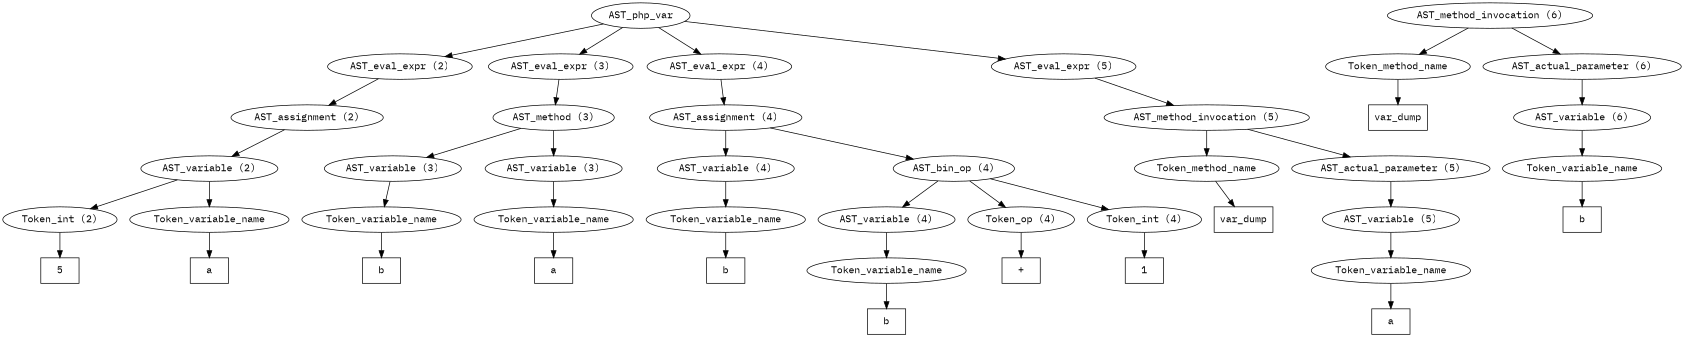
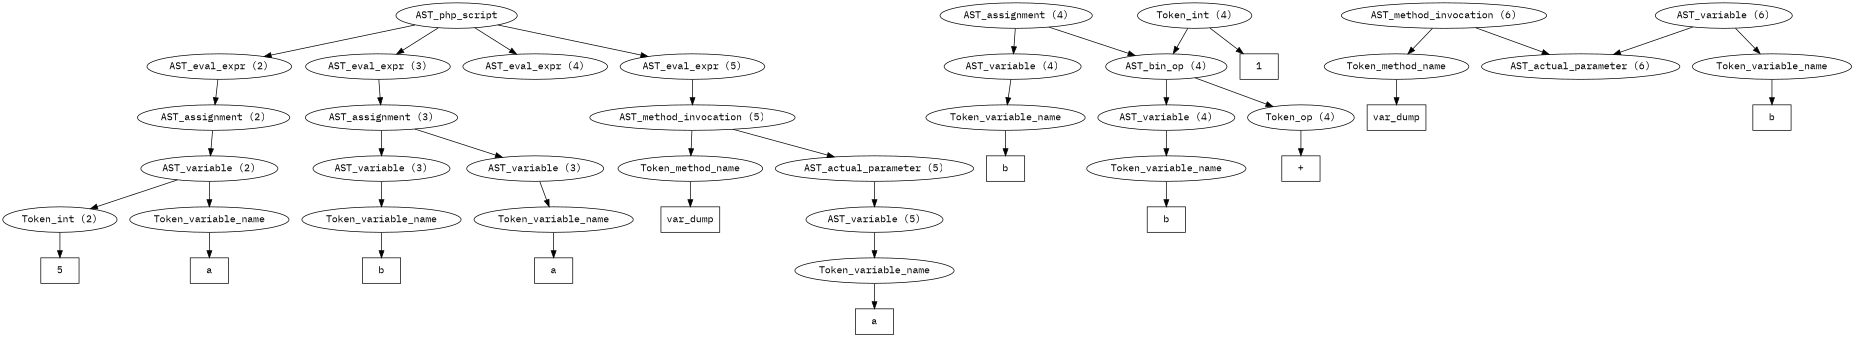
node "AST_php_var": label "AST_php_var" -> "AST_php_script"
edge "AST_eval_expr (4)" -> "AST_assignment (4)": removed
edge "AST_actual_parameter (6)" -> "AST_variable (6)": reversed
node "AST_method (3)": label "AST_method (3)" -> "AST_assignment (3)"
edge "AST_bin_op (4)" -> "Token_int (4)": reversed
